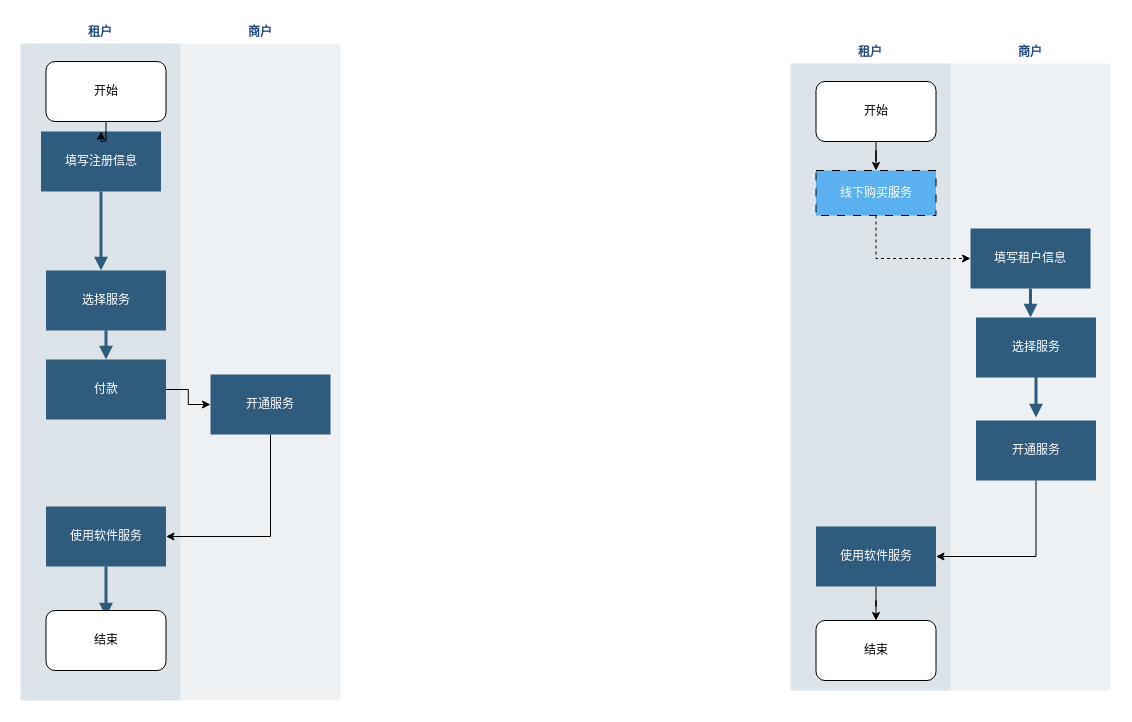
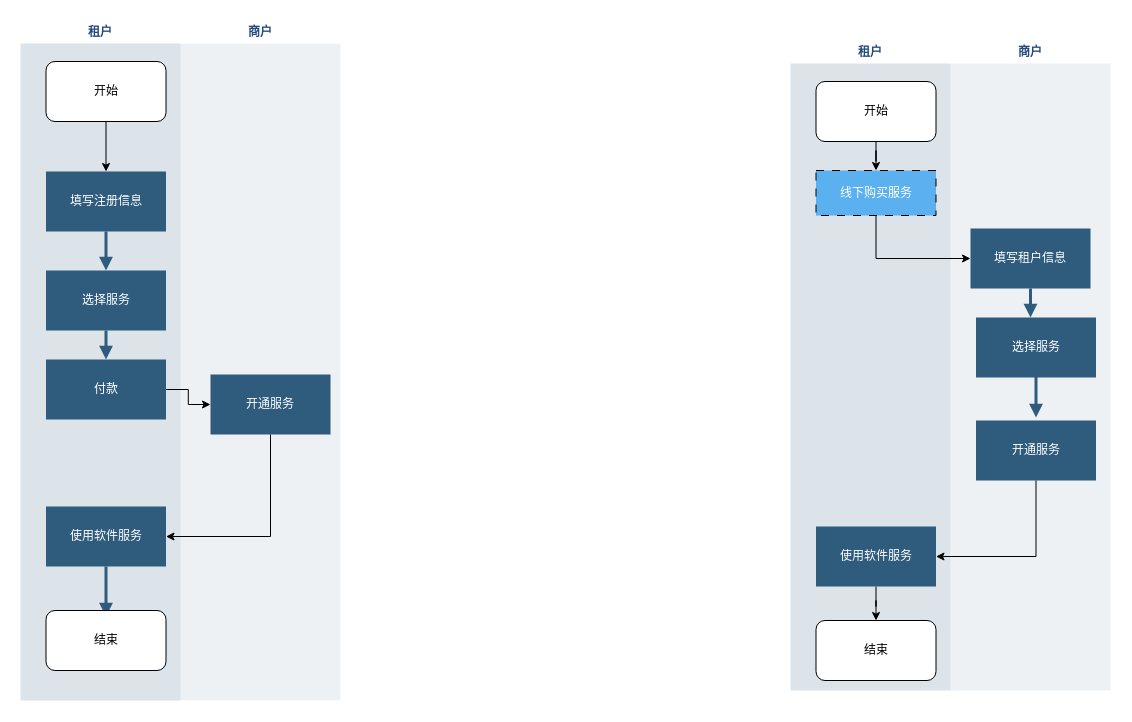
node "填写注册信息": moved (101, 162) -> (106, 202)
edge "线下购买服务" -> "填写租户信息": style dashed -> solid
